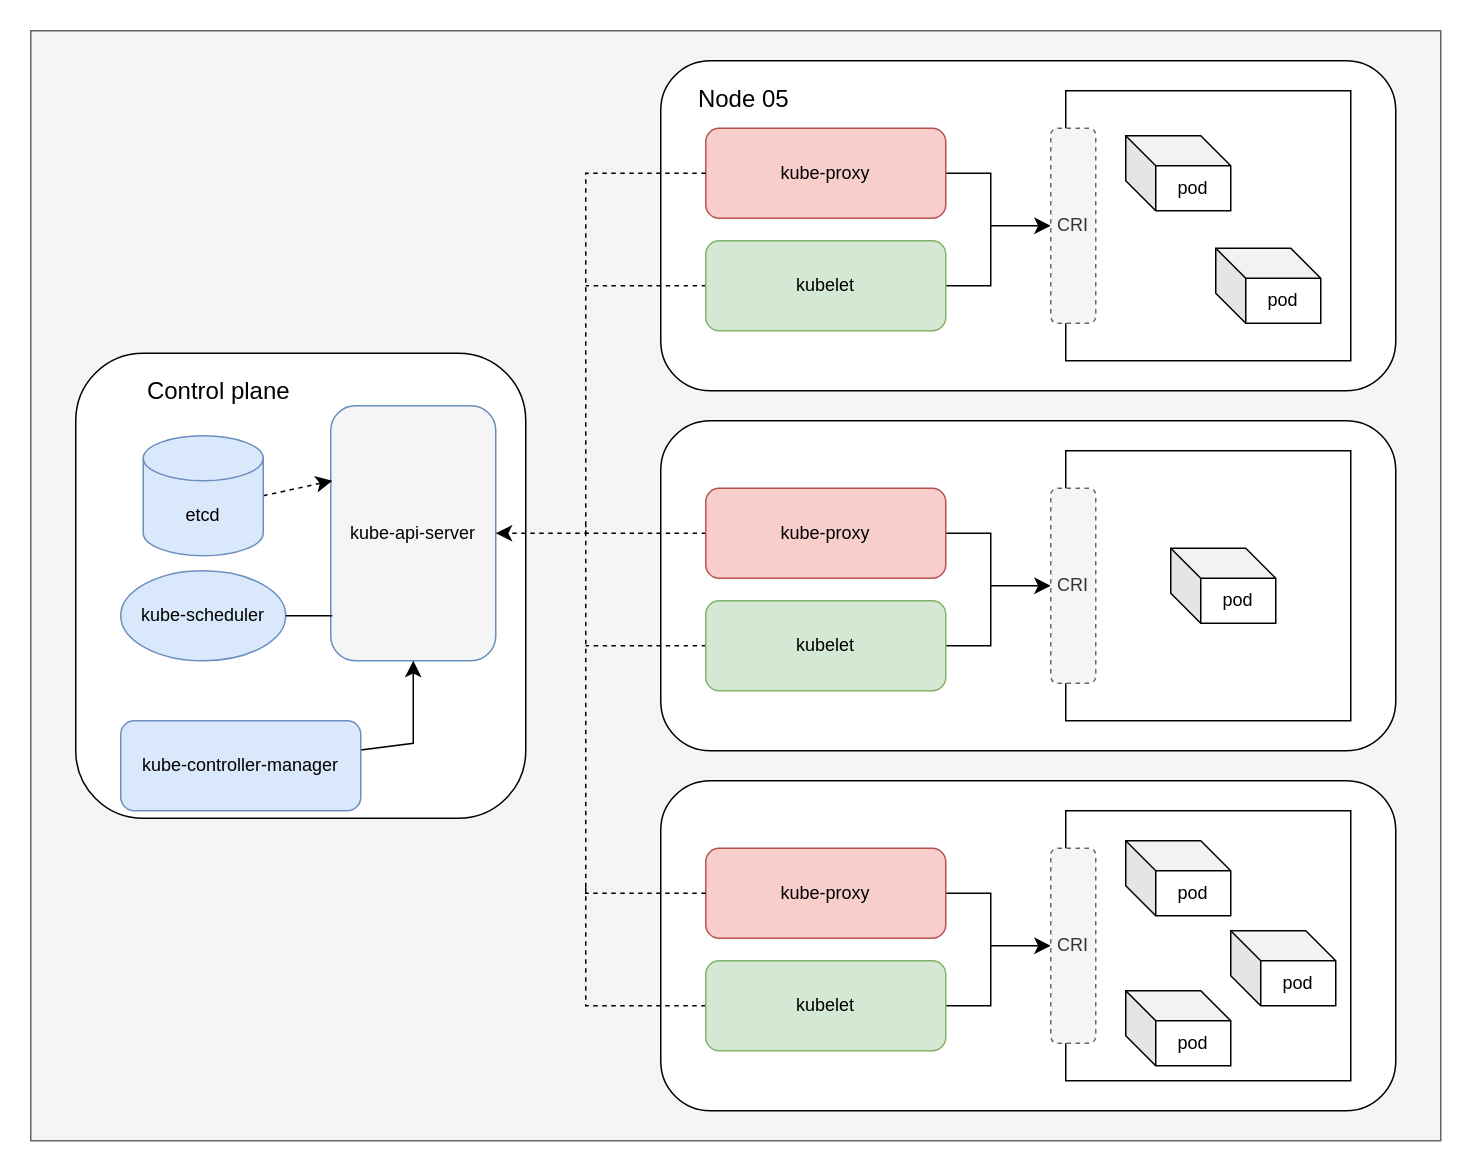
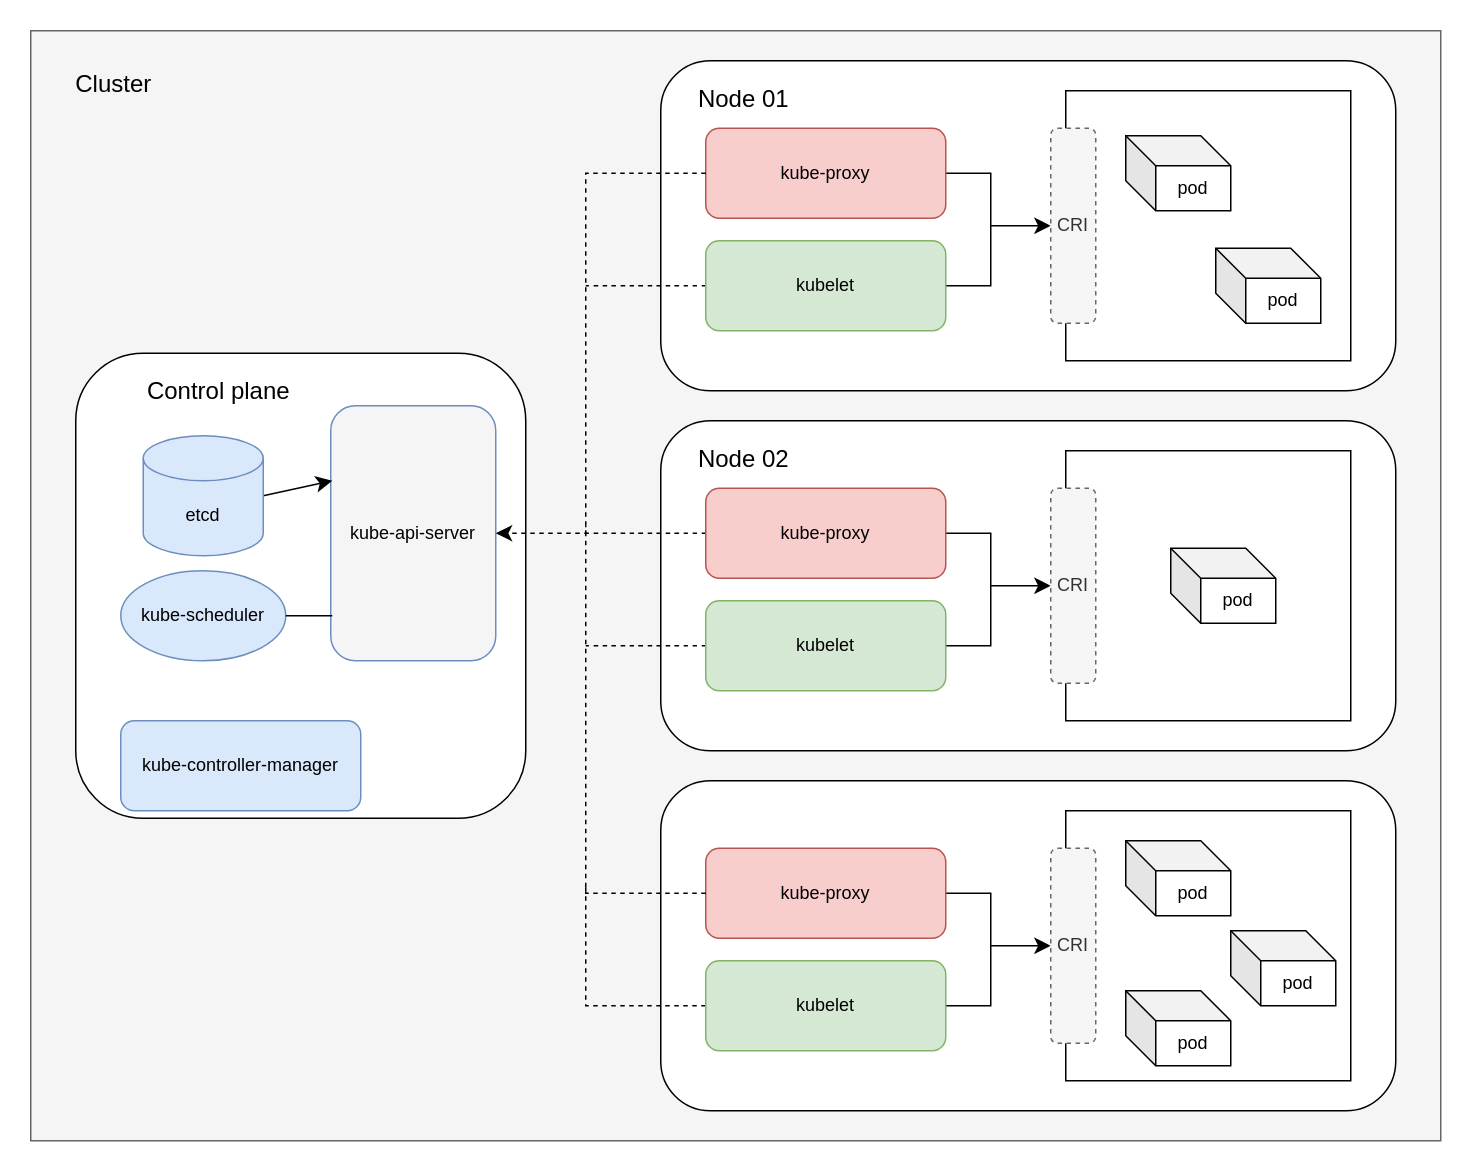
node "Cluster": added
node "Node 05": label "Node 05" -> "Node 01"
node "Node 02": added
edge "etcd" -> "kube-api-server": style dashed -> solid
edge "kube-controller-manager" -> "kube-api-server": removed
